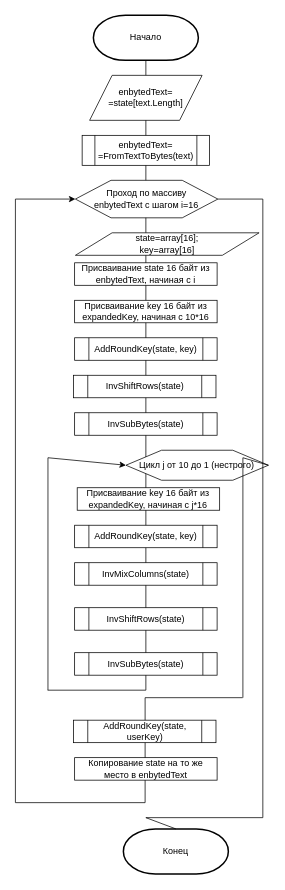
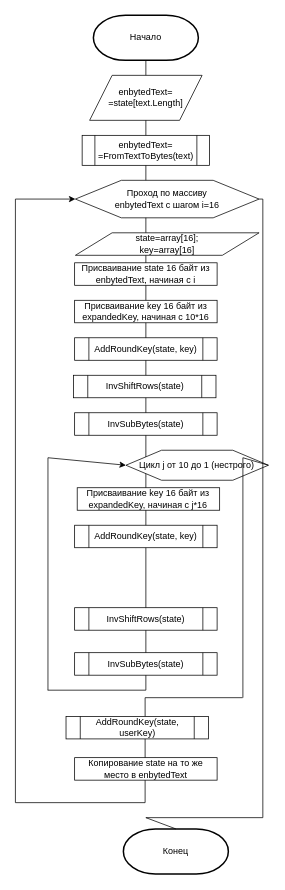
node "Проход по массиву enbytedText с шагом i=16": size 143x38 -> 184x38
node "InvMixColumns(state)": removed
node "AddRoundKey(state, userKey)": moved (145, 732) -> (137, 728)
